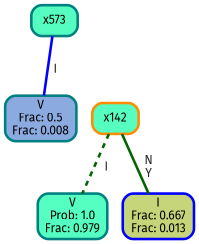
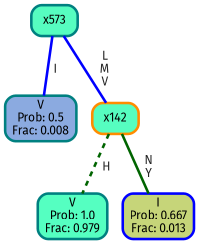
edge "x573" -- "x142": added, label "L M V"
node "V Frac: 0.5 Frac: 0.008": label "V Frac: 0.5 Frac: 0.008" -> "V Prob: 0.5 Frac: 0.008"
edge "x142" -- "V Prob: 1.0 Frac: 0.979": label " I" -> " H"
node "I Frac: 0.667 Frac: 0.013": label "I Frac: 0.667 Frac: 0.013" -> "I Prob: 0.667 Frac: 0.013"
